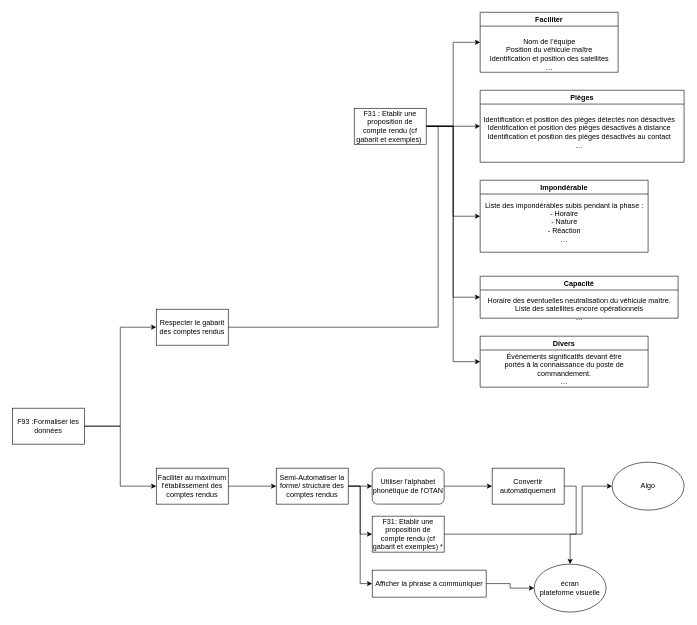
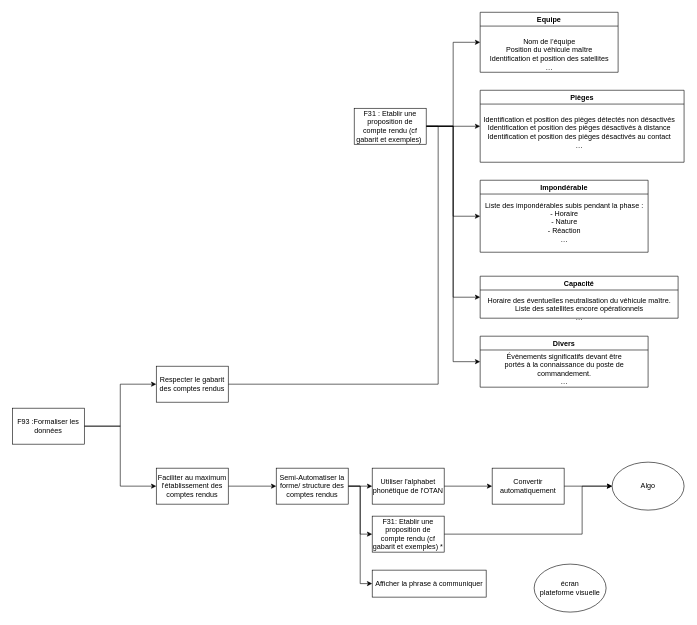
node "Faciliter": label "Faciliter" -> "Equipe"
node "Respecter le gabarit des comptes rendus": moved (192, 327) -> (192, 384)
node "Utiliser l'alphabet phonétique de l'OTAN": shape rounded rectangle -> rectangle
edge "Convertir automatiquement" -> "écran plateforme visuelle": now "Convertir automatiquement" -> "Algo"
edge "Afficher la phrase à communiquer" -> "écran plateforme visuelle": removed
